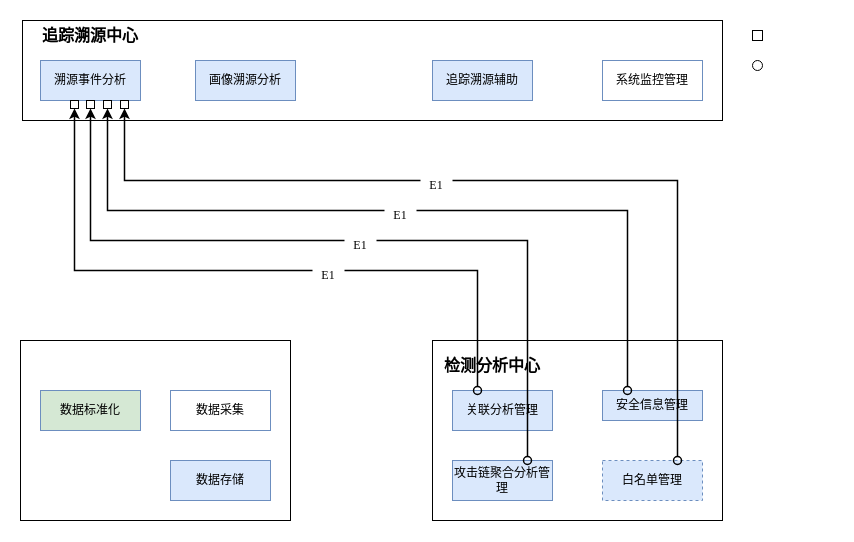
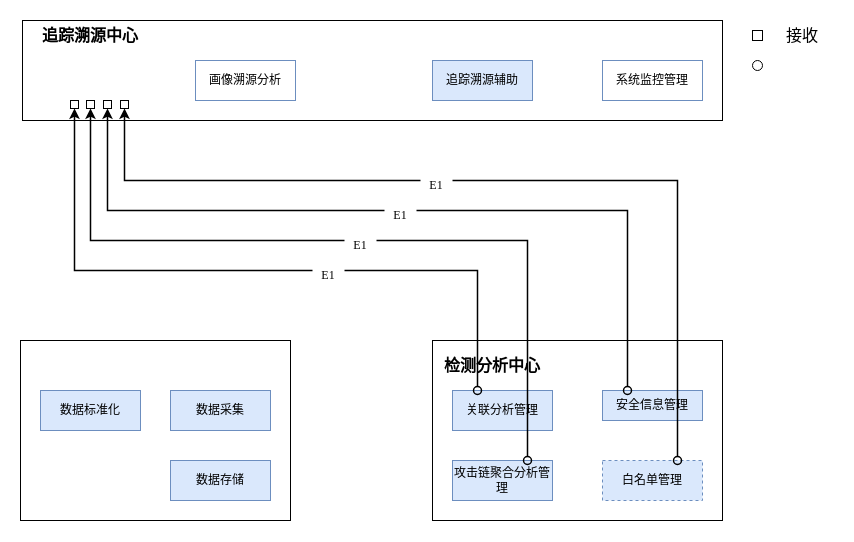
node "接收": added
node "溯源事件分析": removed
node "画像溯源分析": fillcolor #dae8fc -> #ffffff
node "数据标准化": fillcolor #d5e8d4 -> #dae8fc
node "数据采集": fillcolor #ffffff -> #dae8fc
